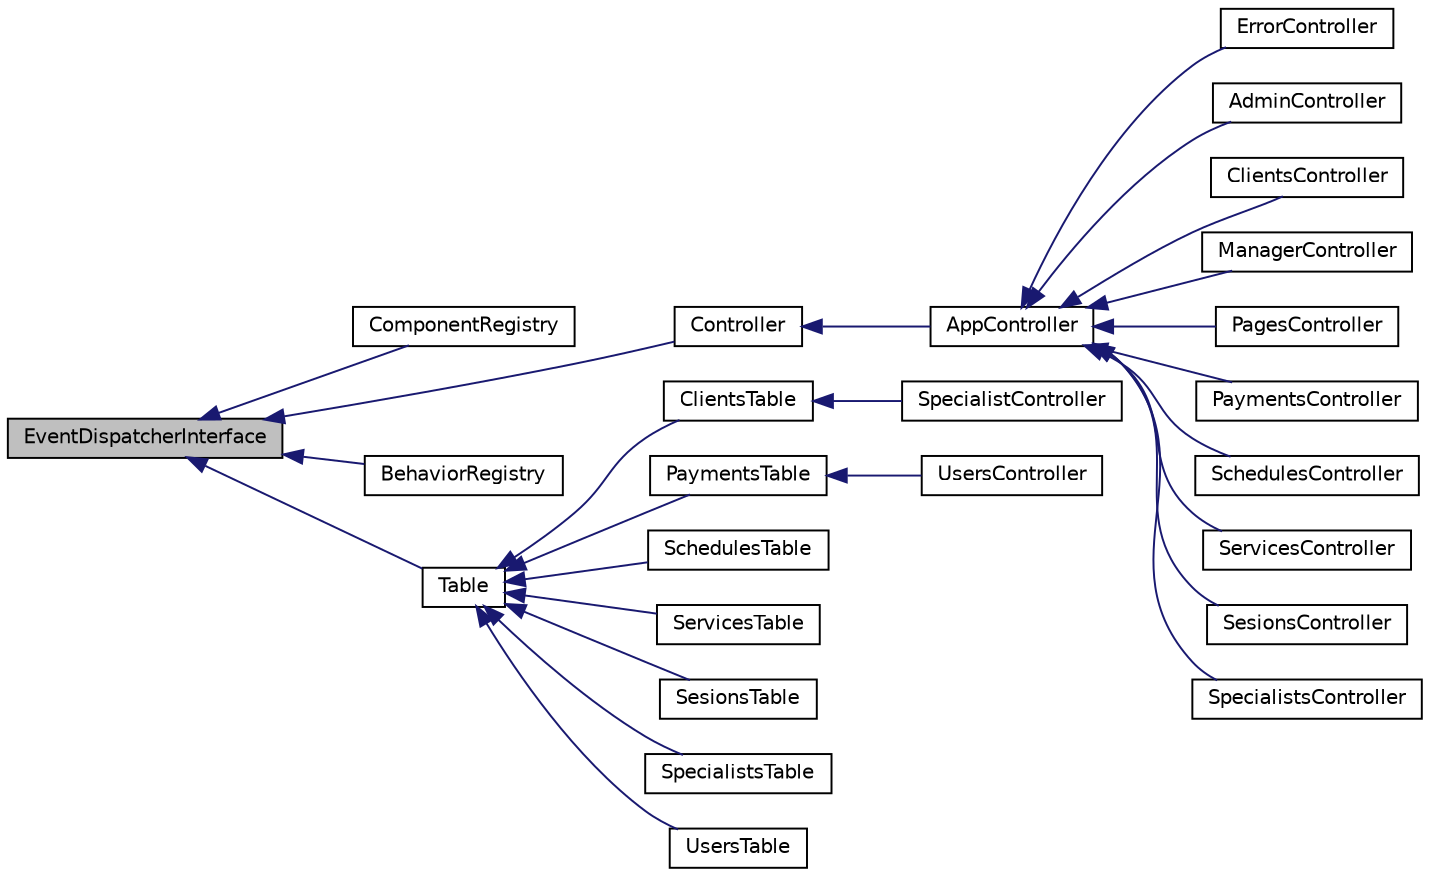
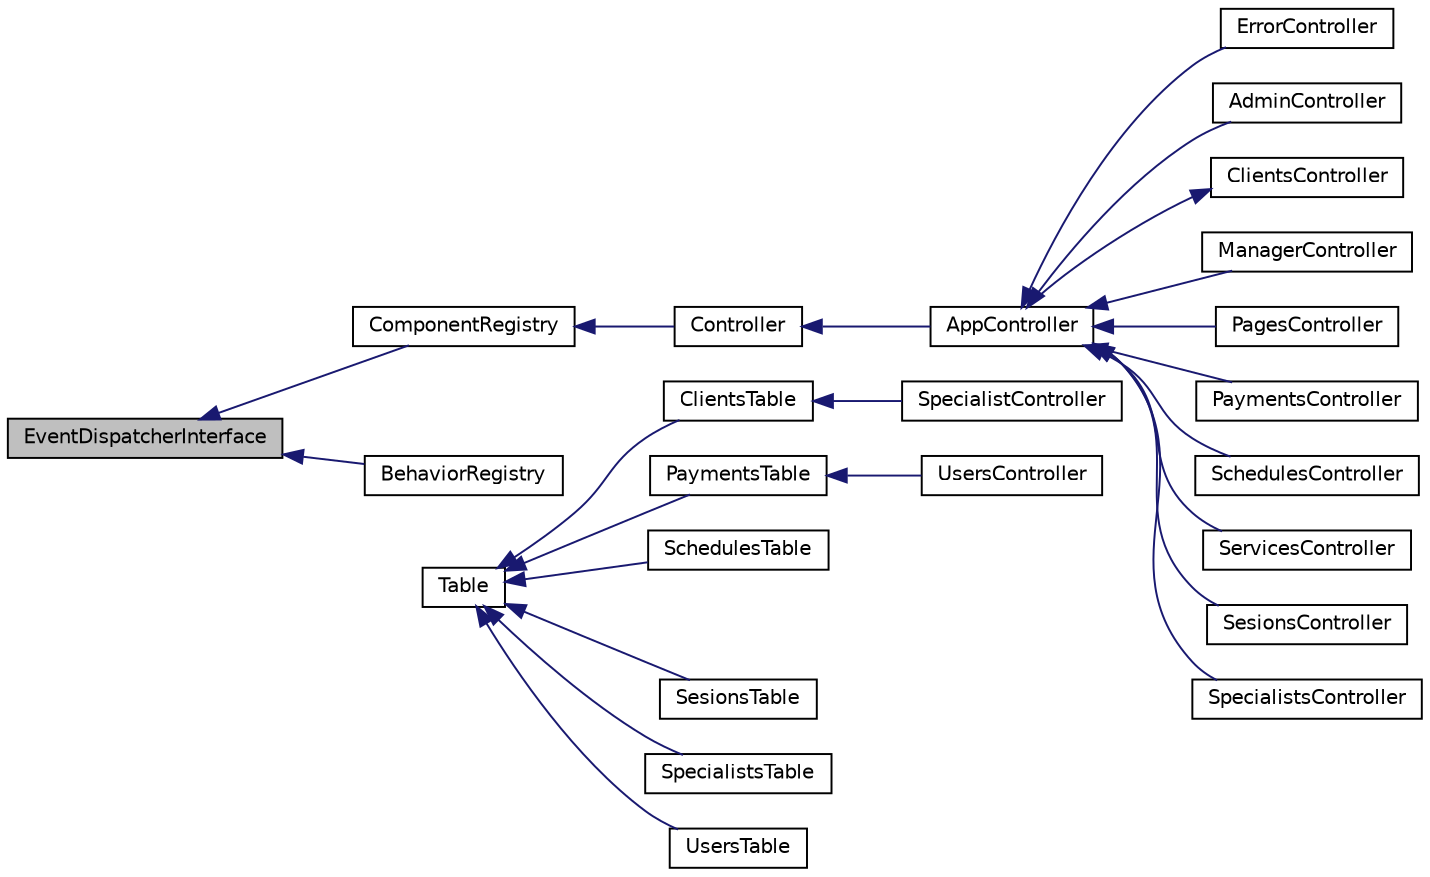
edge "ClientsController" -> "AppController": reversed
edge "Controller" -> "EventDispatcherInterface": now "Controller" -> "ComponentRegistry"
edge "Table" -> "EventDispatcherInterface": removed
node "ServicesTable": removed
